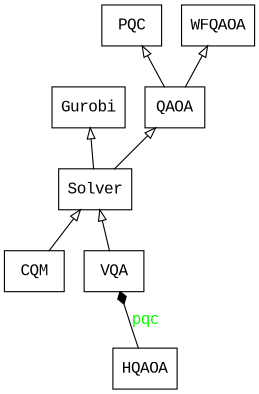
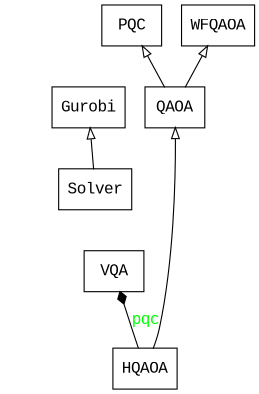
edge "Solver" -> "QAOA": now "HQAOA" -> "QAOA"
edge "VQA" -> "Solver": removed
node "CQM": removed
